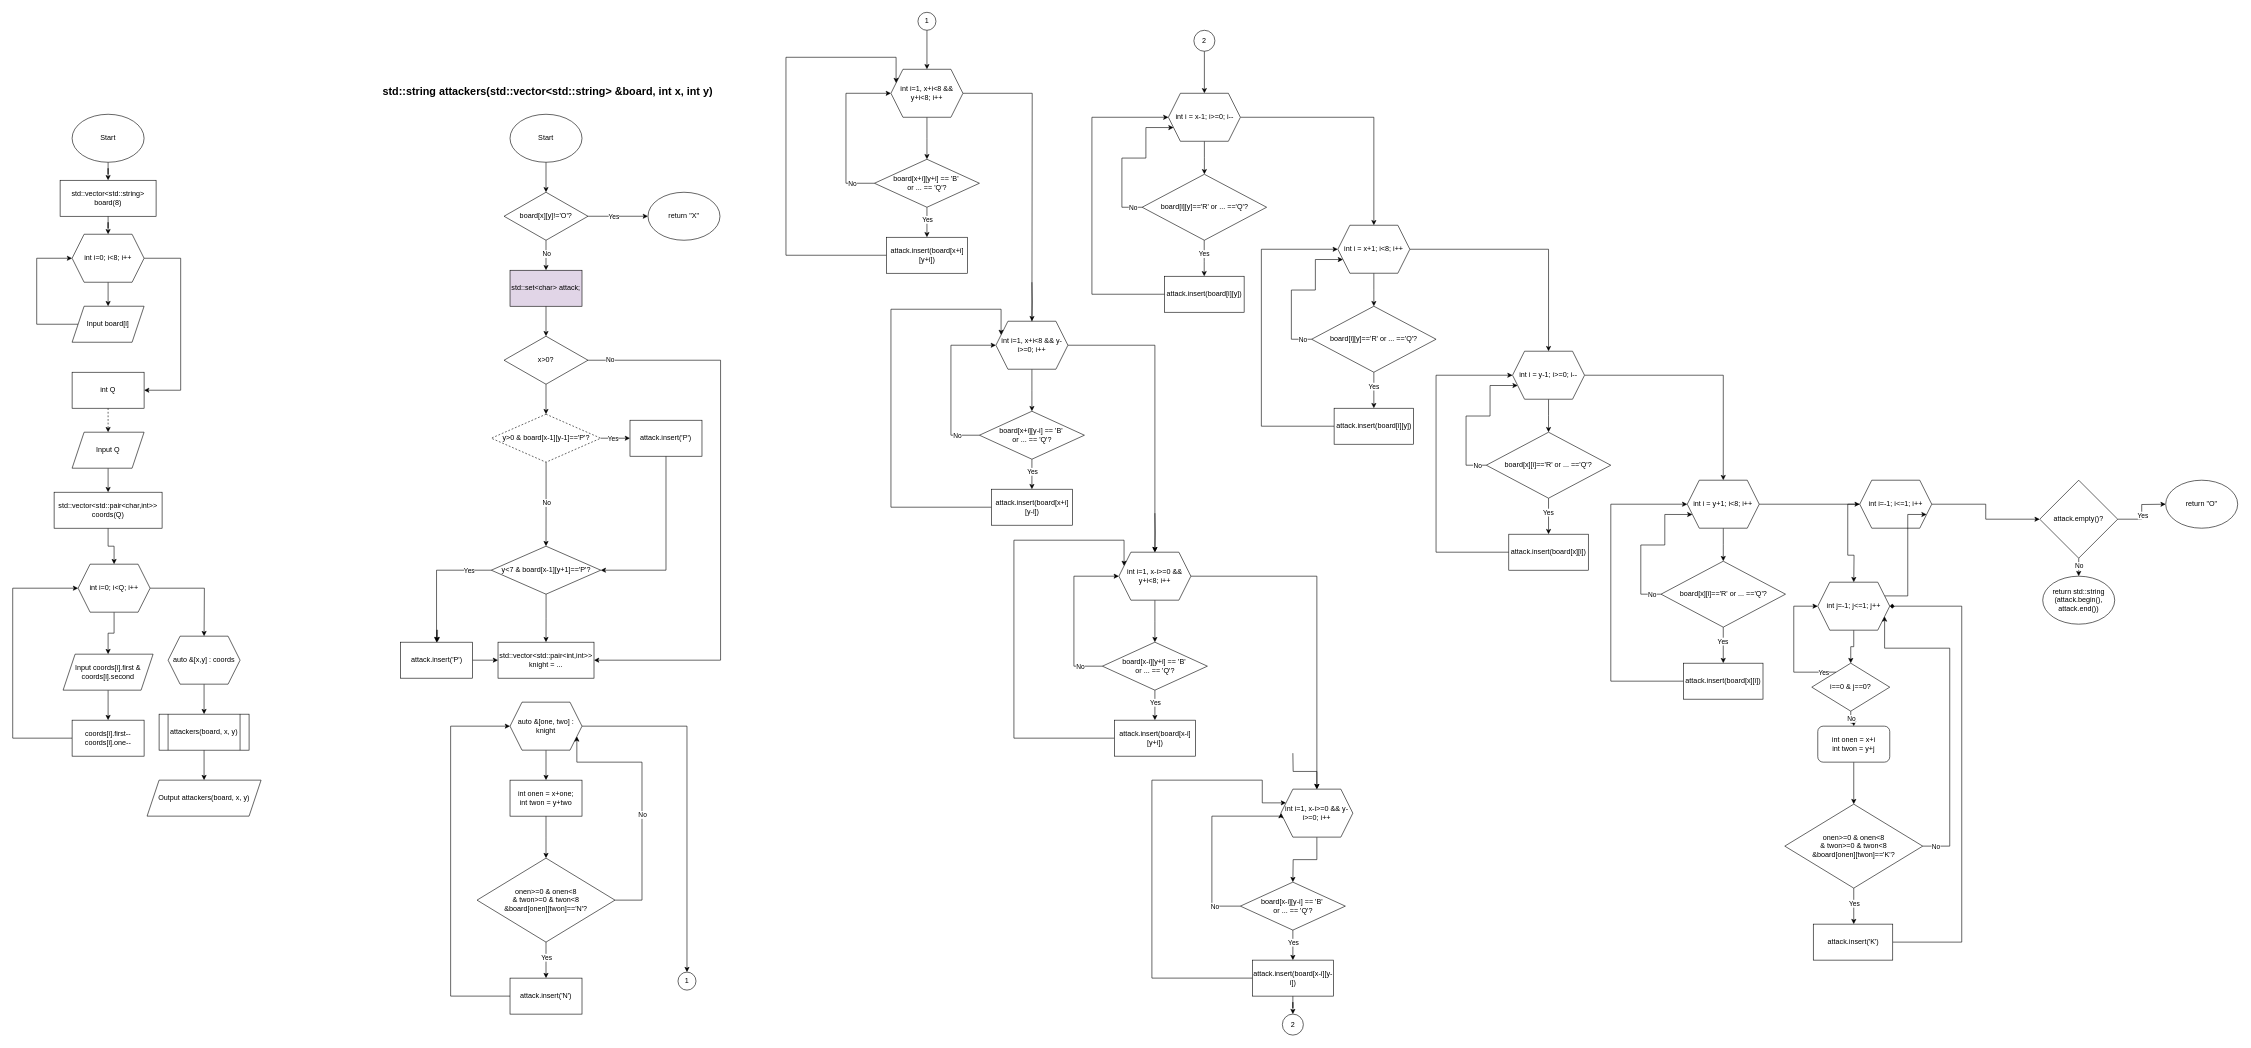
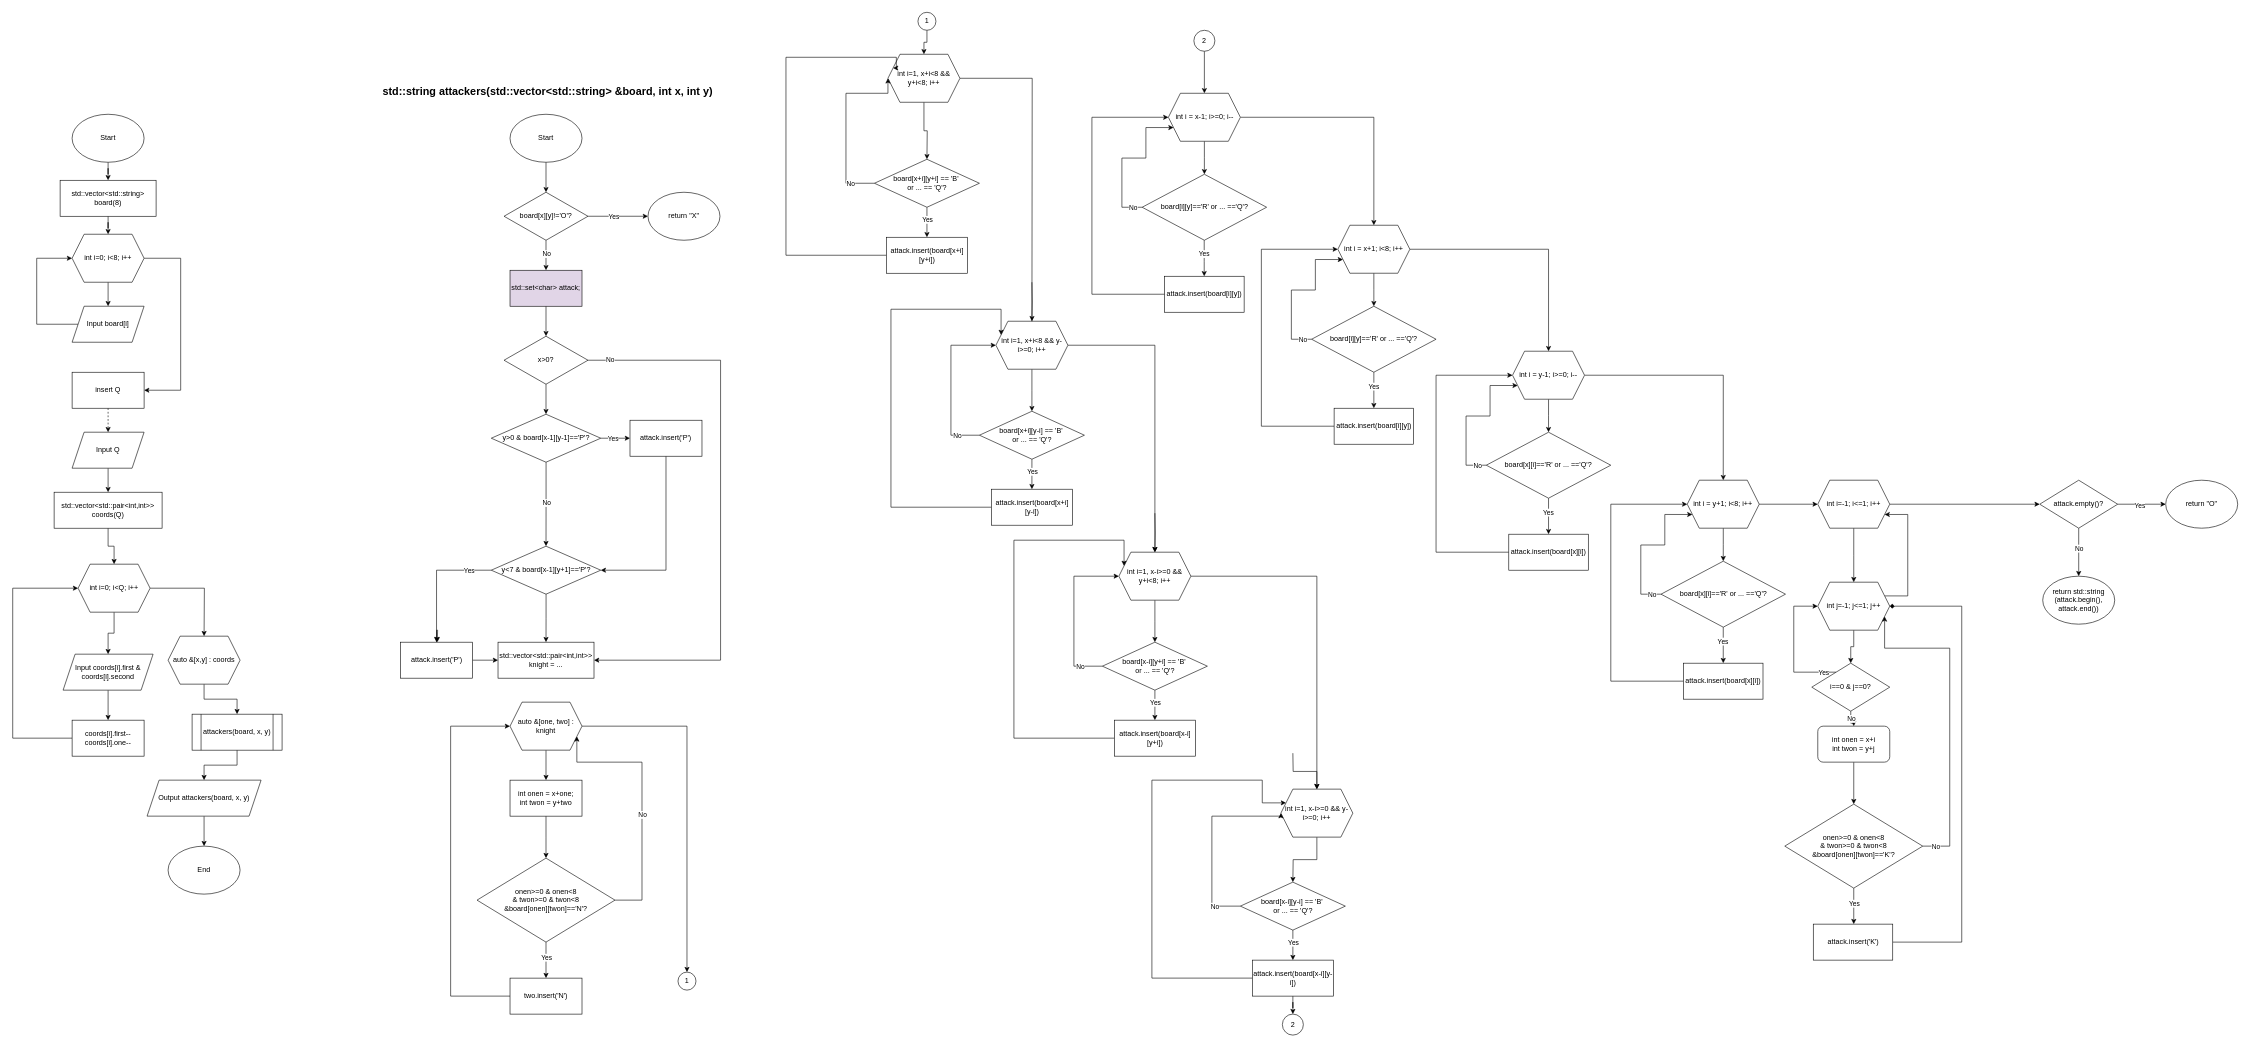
node "int i=1, x+i<8 && y+i<8; i++": moved (927, 93) -> (924, 78)
node "int Q": label "int Q" -> "insert Q"
node "y>0 & board[x-1][y-1]=='P'?": style dashed -> solid
node "int i=-1; i<=1; i++": moved (1896, 504) -> (1854, 504)
node "std::vector<std::pair<char,int>> coords(Q)": label "std::vector<std::pair<char,int>> coords(Q)" -> "std::vector<std::pair<int,int>> coords(Q)"
node "attack.empty()?": size 78x78 -> 78x48
node "attackers(board, x, y)": moved (204, 732) -> (237, 732)
edge "Output attackers(board, x, y)" -> "End": added
node "End": added
node "attack.insert('N')": label "attack.insert('N')" -> "two.insert('N')"
